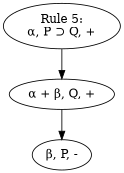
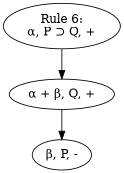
node "Rule 5: α, P ⊃ Q, +": label "Rule 5: α, P ⊃ Q, +" -> "Rule 6: α, P ⊃ Q, +"
